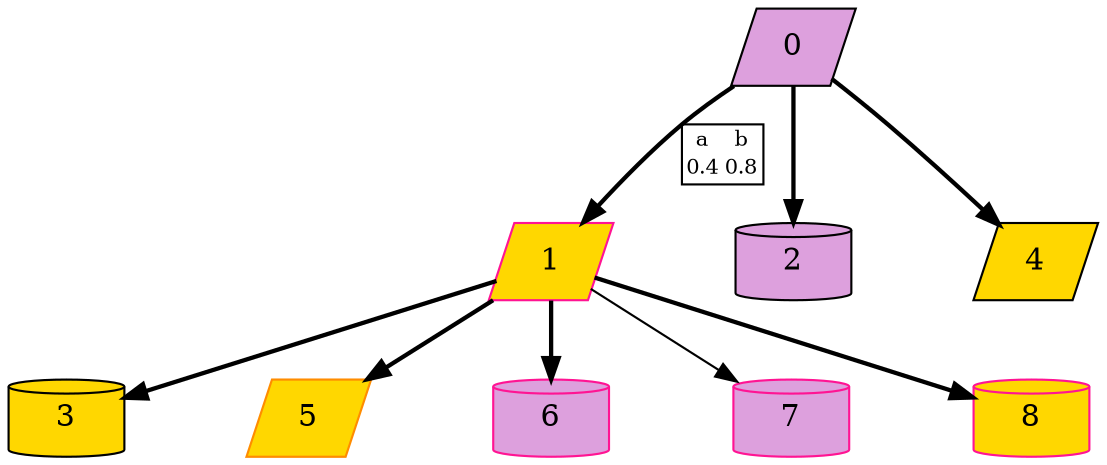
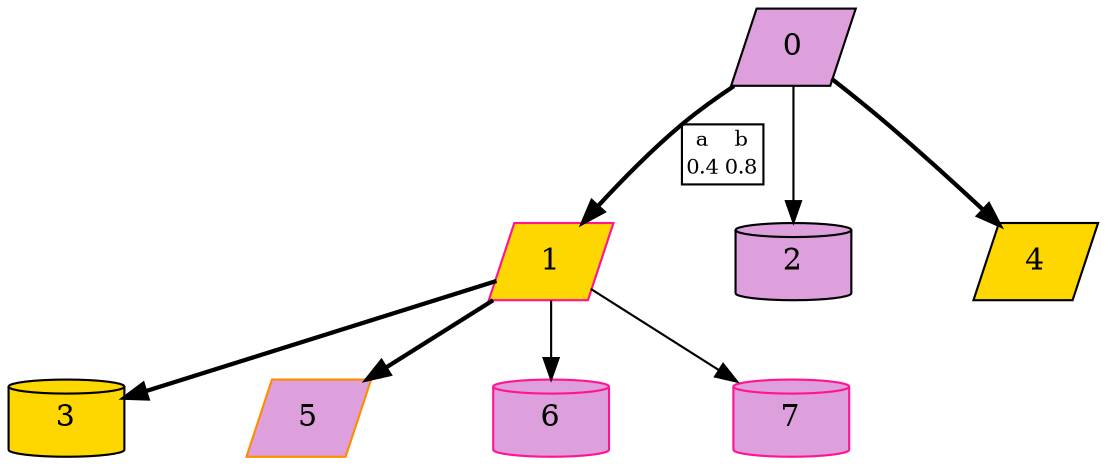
edge "0" -> "2": style bold -> solid
edge "1" -> "6": style bold -> solid
node "5": fillcolor gold -> plum
node "8": removed
